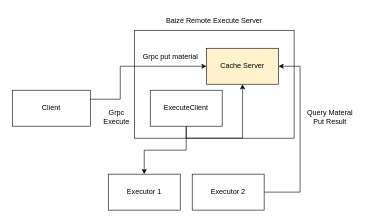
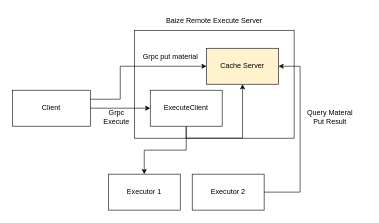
edge "Client" -> "ExecuteClient": added
